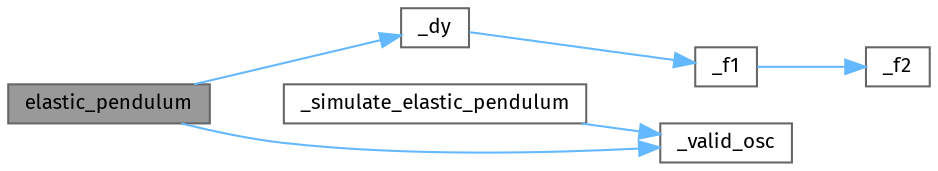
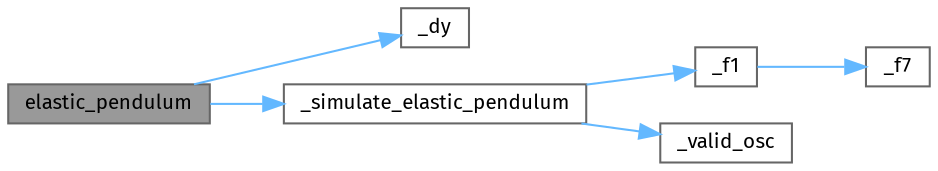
edge "_dy" -> "_f1": now "_simulate_elastic_pendulum" -> "_f1"
node "_f2": label "_f2" -> "_f7"
edge "elastic_pendulum" -> "_valid_osc": now "elastic_pendulum" -> "_simulate_elastic_pendulum"
